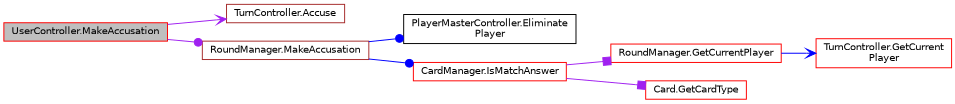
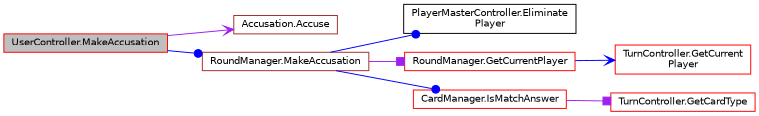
node "TurnController.Accuse": label "TurnController.Accuse" -> "Accusation.Accuse"
edge "UserController.MakeAccusation" -> "RoundManager.MakeAccusation": color purple -> blue
edge "CardManager.IsMatchAnswer" -> "RoundManager.GetCurrentPlayer": now "RoundManager.MakeAccusation" -> "RoundManager.GetCurrentPlayer"
node "Card.GetCardType": label "Card.GetCardType" -> "TurnController.GetCardType"
